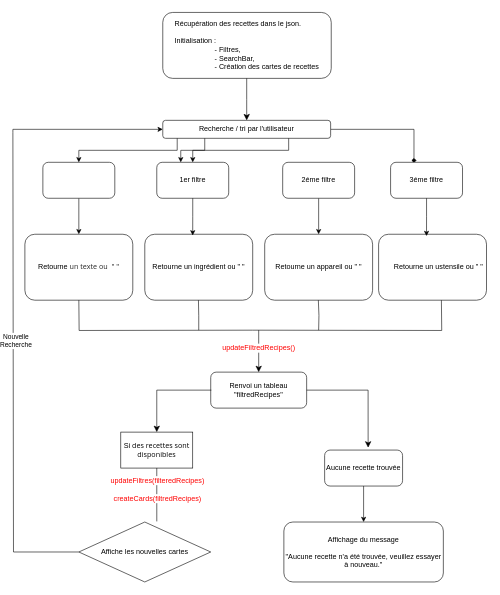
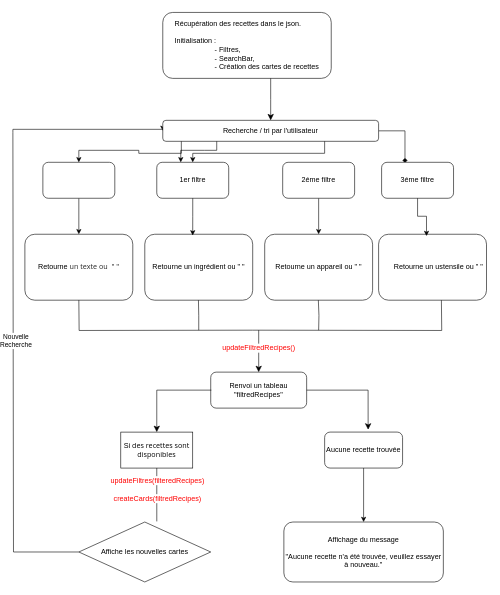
node "Recherche / tri par l'utilisateur": size 168x18 -> 216x21
node "3éme filtre": moved (427, 180) -> (418, 180)
node "Aucune recette trouvée": moved (364, 468) -> (364, 450)
